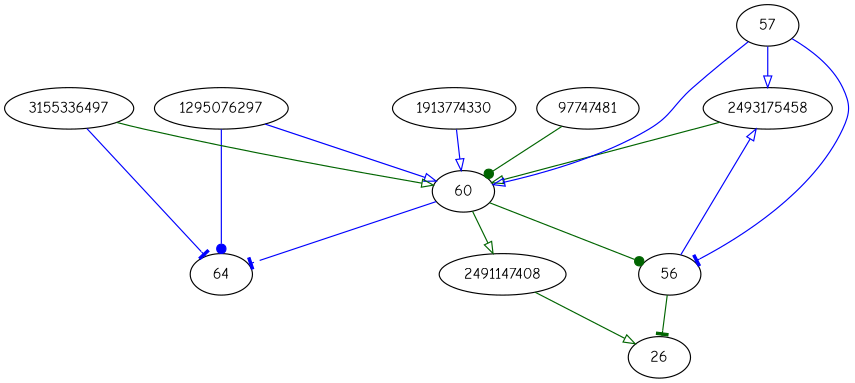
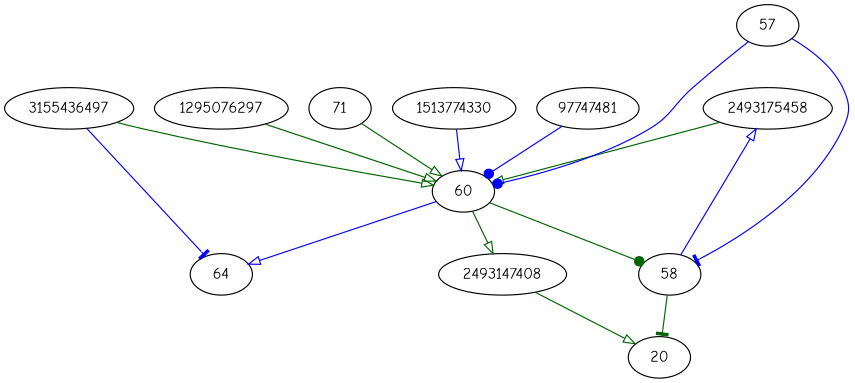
edge "57" -> "2493175458": removed
node "3155336497": label "3155336497" -> "3155436497"
node "71": added
node "1913774330": label "1913774330" -> "1513774330"
edge "57" -> "60": arrowhead onormal -> dot
edge "97747481" -> "60": color darkgreen -> blue
edge "1295076297" -> "60": color blue -> darkgreen
edge "1295076297" -> "64": removed
edge "60" -> "64": arrowhead tee -> onormal
node "2491147408": label "2491147408" -> "2493147408"
node "56": label "56" -> "58"
node "26": label "26" -> "20"
